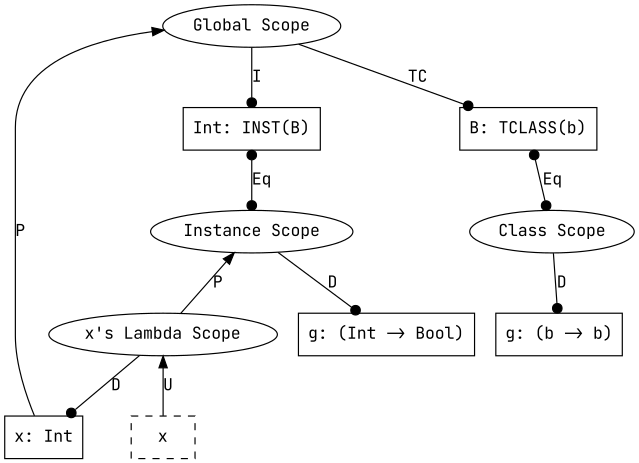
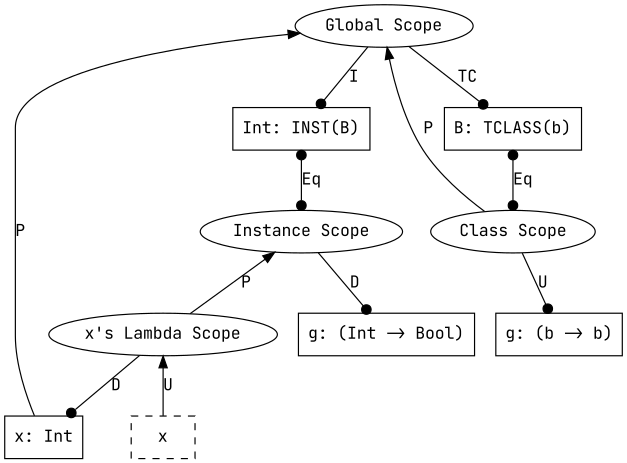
edge "Global Scope" -- "Class Scope": added, label "P"
edge "Class Scope" -- "g: (b -> b)": label "D" -> "U"
